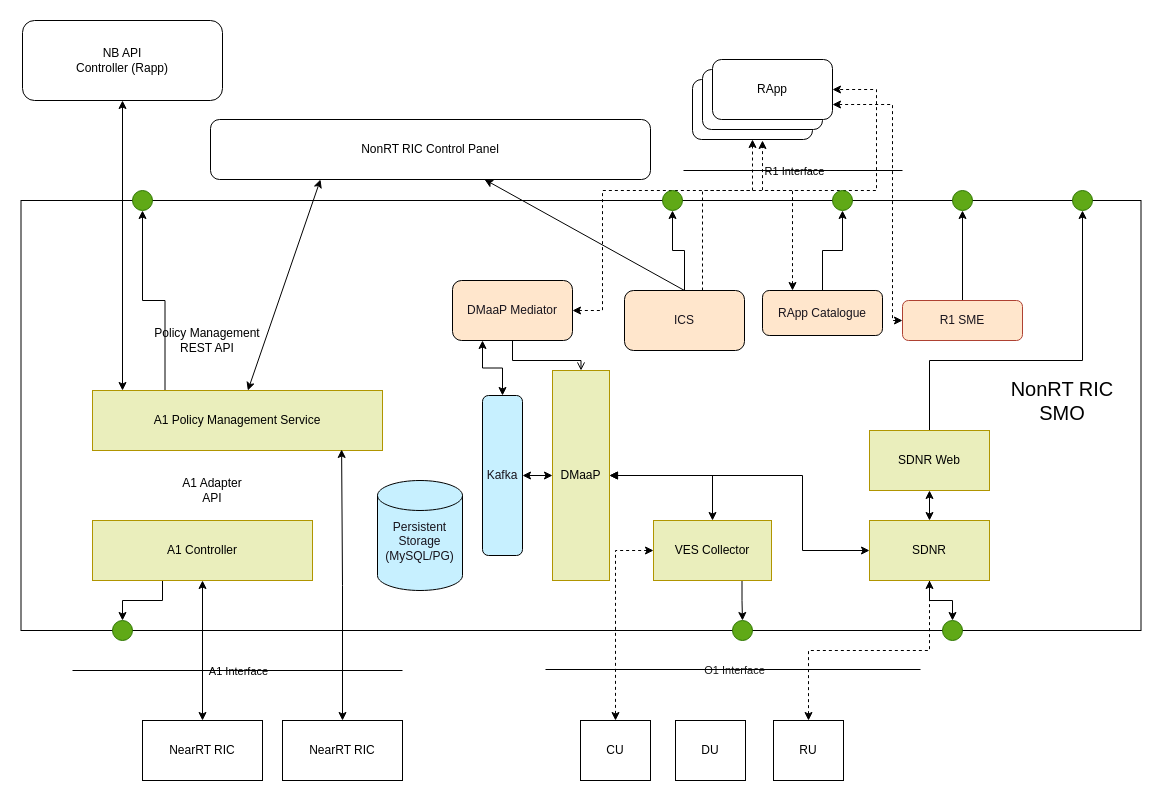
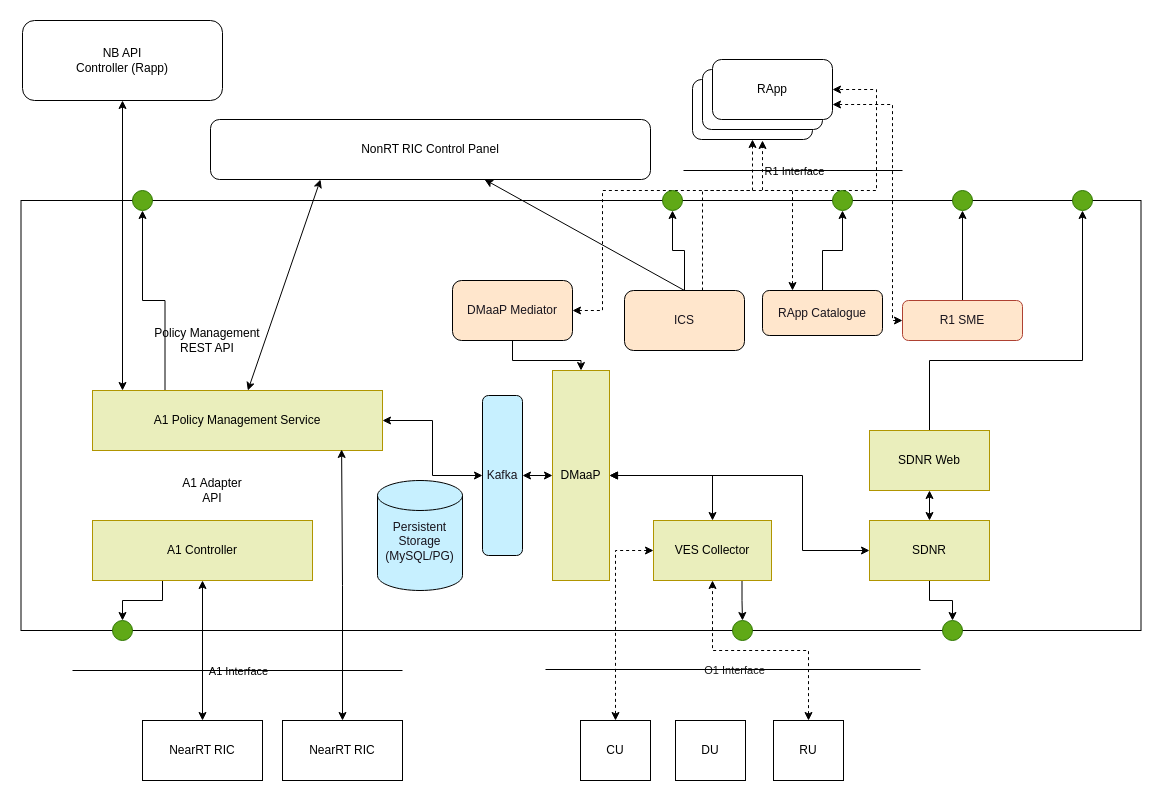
edge "DMaaP Mediator" -> "DMaaP": arrowhead open -> classic
edge "DMaaP Mediator" -- "Kafka": now "A1 Policy Management Service" -- "Kafka"
node "NonRT RIC SMO": removed
edge "SDNR" -- "RU": now "VES Collector" -- "RU"
